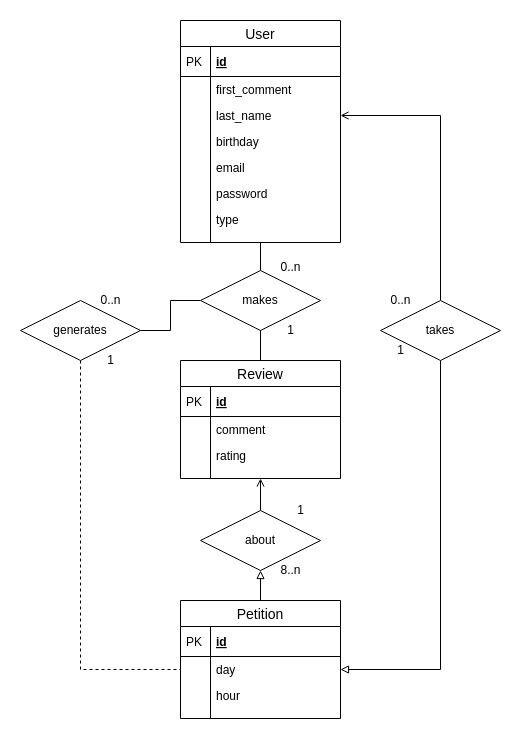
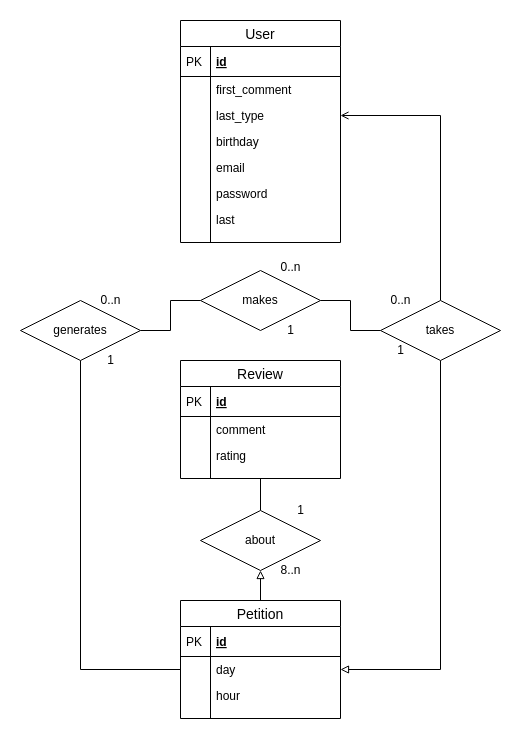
node "last_name": label "last_name" -> "last_type"
node "type": label "type" -> "last"
edge "User" -- "makes": removed
edge "makes" -- "Review": now "makes" -- "takes"
edge "about" -> "Review": arrowhead open -> none
edge "generates" -- "day": style dashed -> solid
